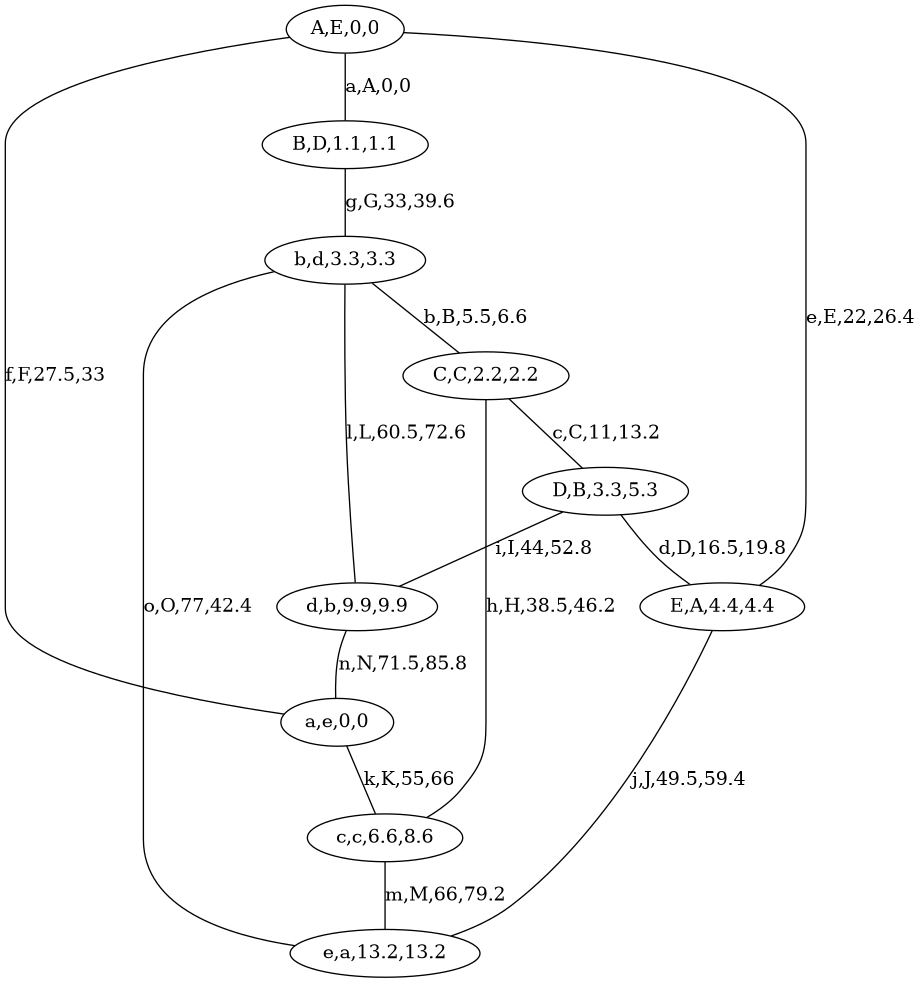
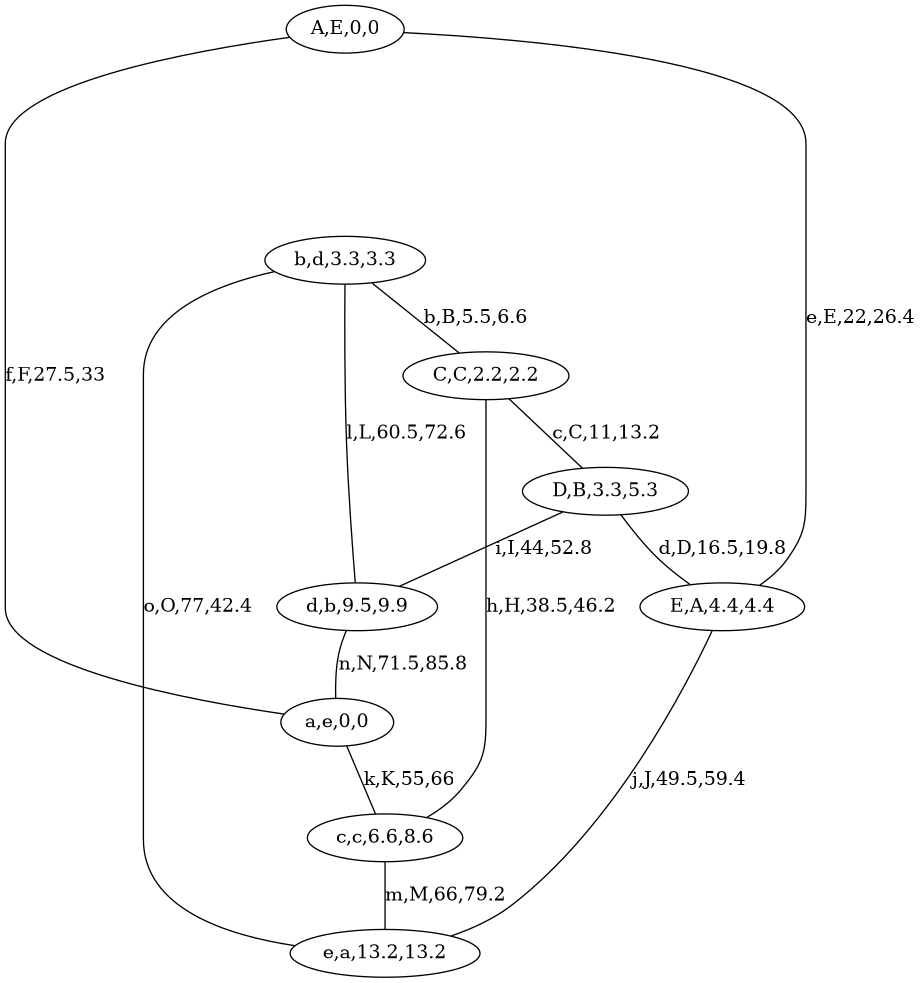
node "B,D,1.1,1.1": removed
node "d,b,9.9,9.9": label "d,b,9.9,9.9" -> "d,b,9.5,9.9"
